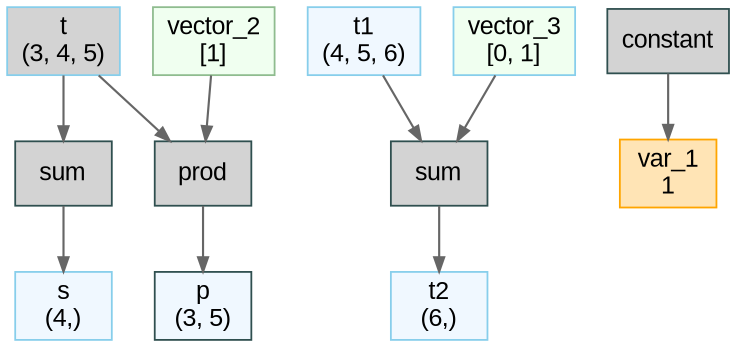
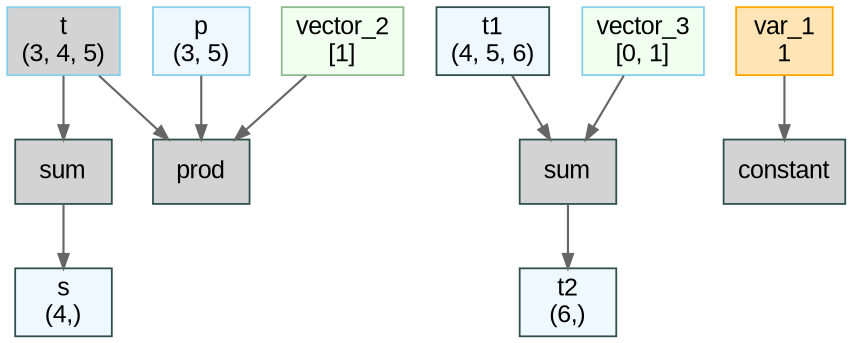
node "t1 (4, 5, 6)": color skyblue -> darkslategray
edge "constant" -> "var_1 1": reversed
edge "prod" -> "p (3, 5)": reversed
node "s (4,)": color skyblue -> darkslategray
node "p (3, 5)": color darkslategray -> skyblue
node "t2 (6,)": color skyblue -> darkslategray
